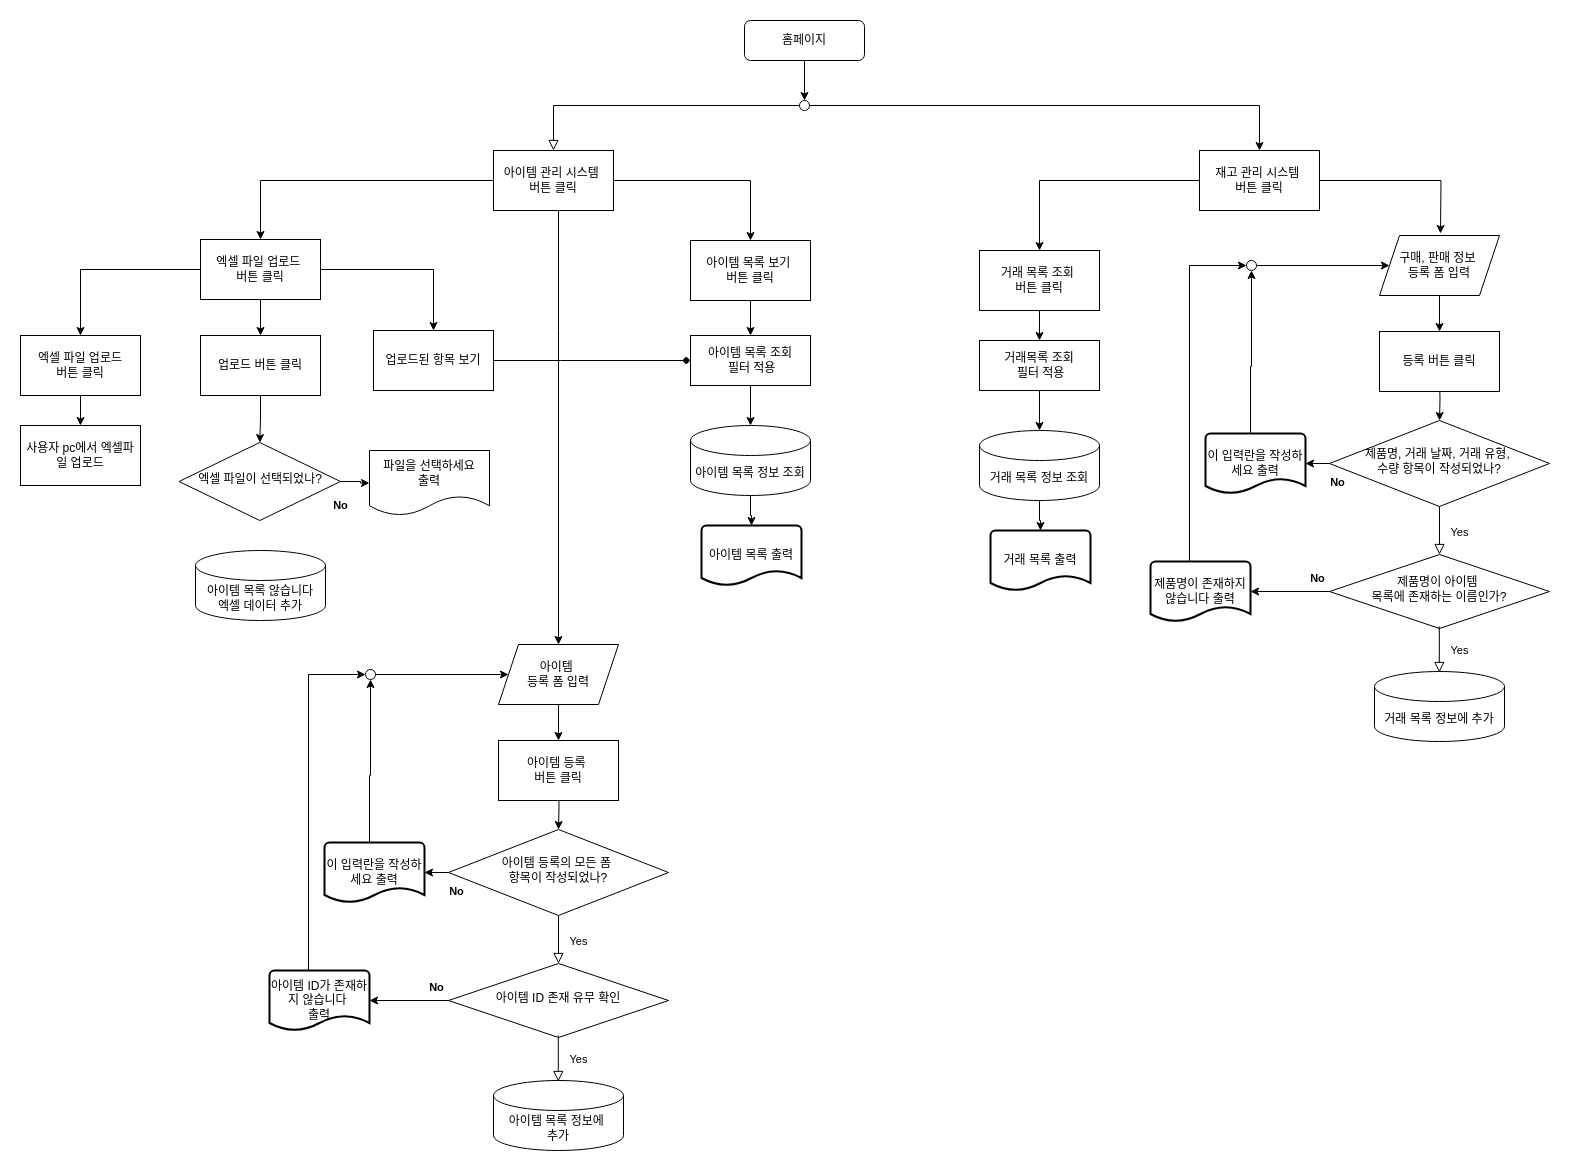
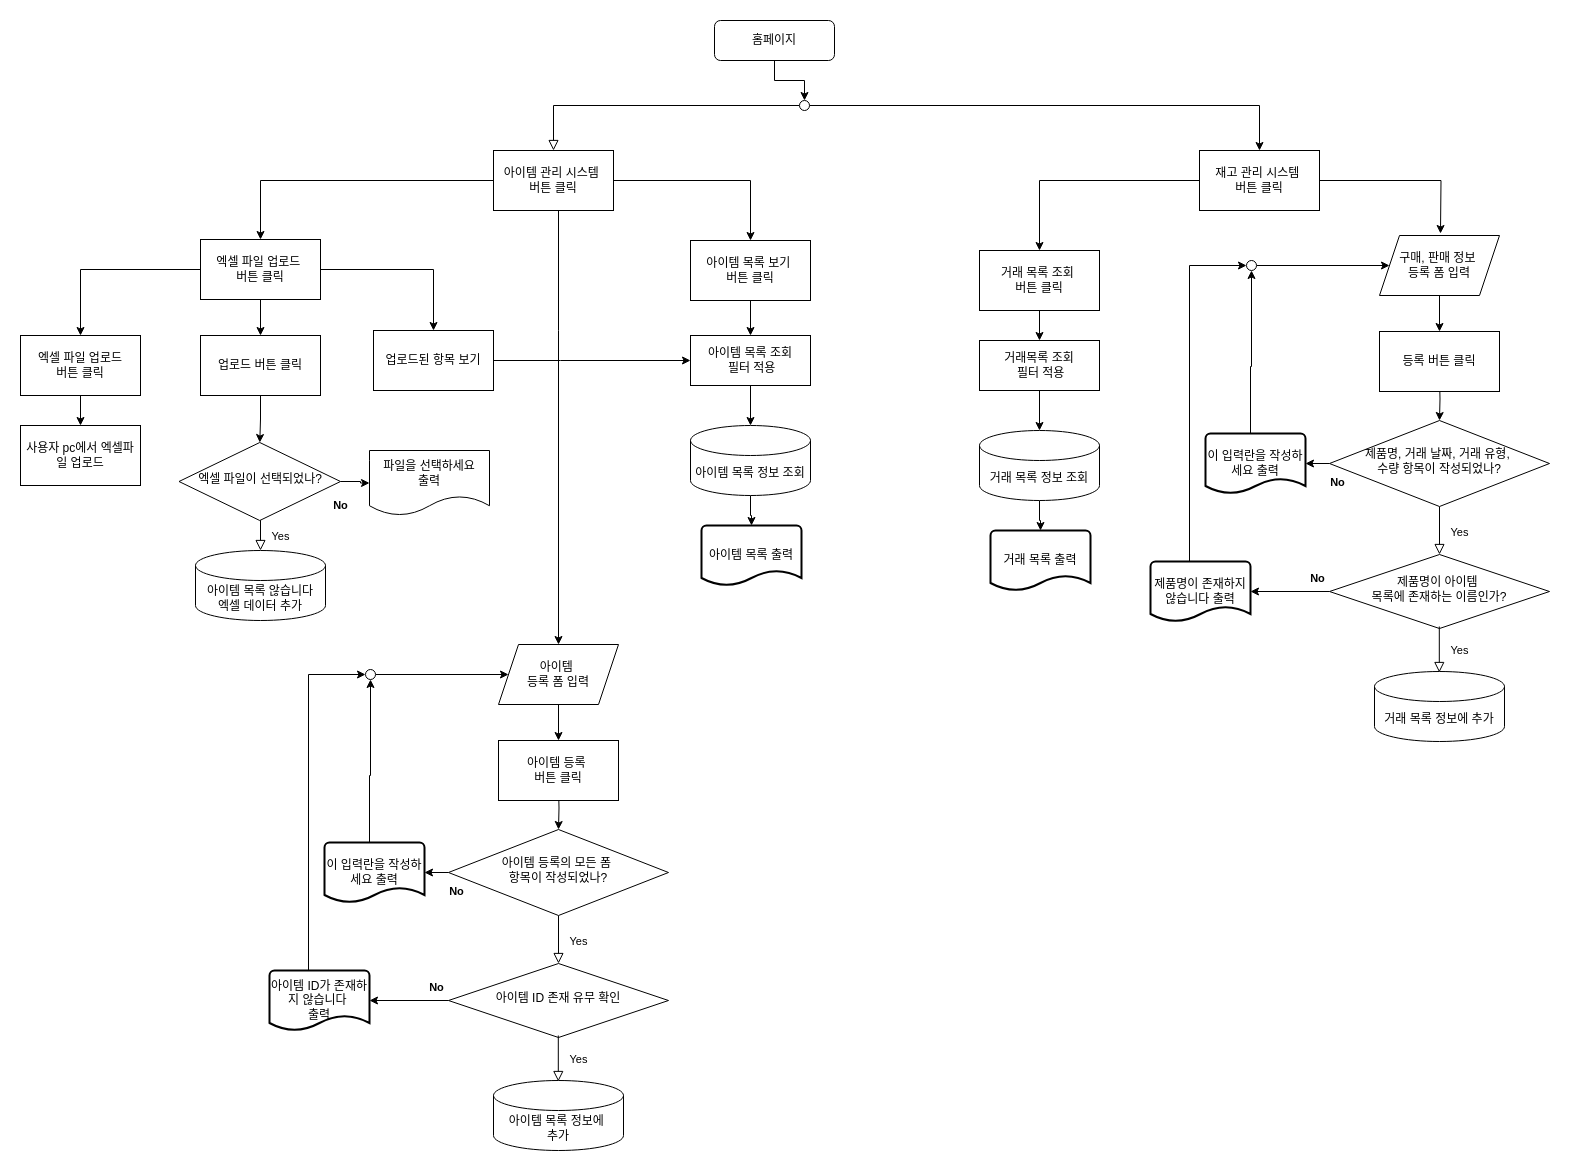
node "홈페이지": moved (805, 41) -> (775, 41)
edge "업로드된 항목 보기" -> "아이템 목록 조회 필터 적용": arrowhead diamond -> classic
edge "엑셀 파일이 선택되었나?" -> "아이템 목록 않습니다 엑셀 데이터 추가": added, label "Yes"
